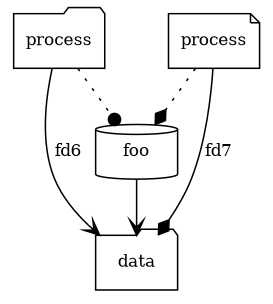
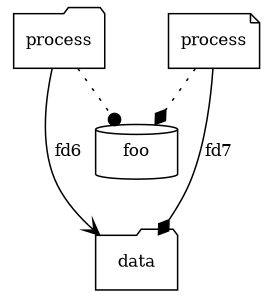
edge "foo" -> "data": removed
